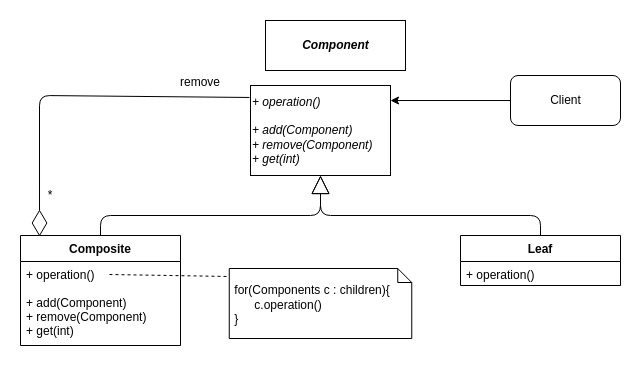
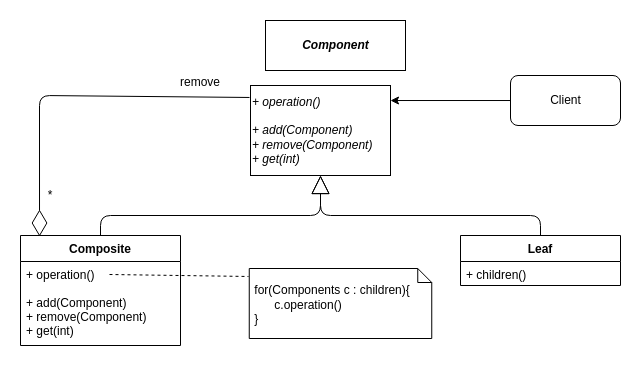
node "+ operation()": label "+ operation()" -> "+ children()"
node "for(Components c : children){ c.operation() }": moved (321, 304) -> (341, 304)
